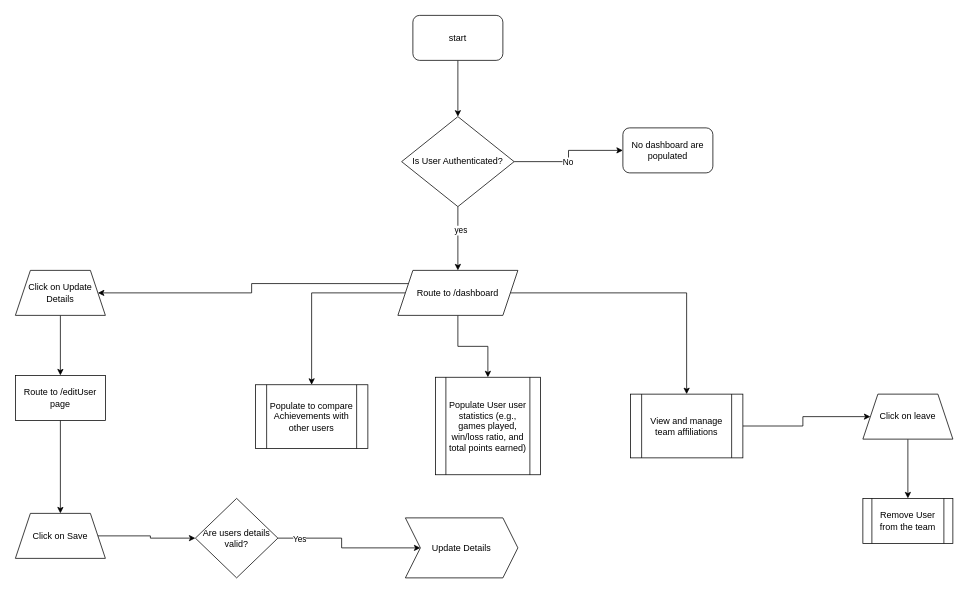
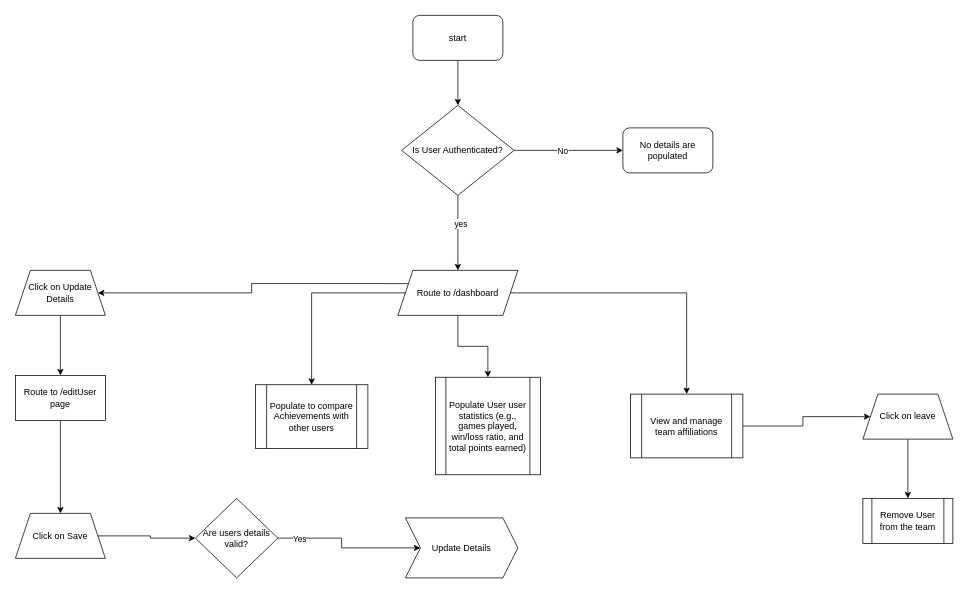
node "No dashboard are populated": label "No dashboard are populated" -> "No details are populated"
node "Is User Authenticated?": moved (458, 162) -> (458, 150)
